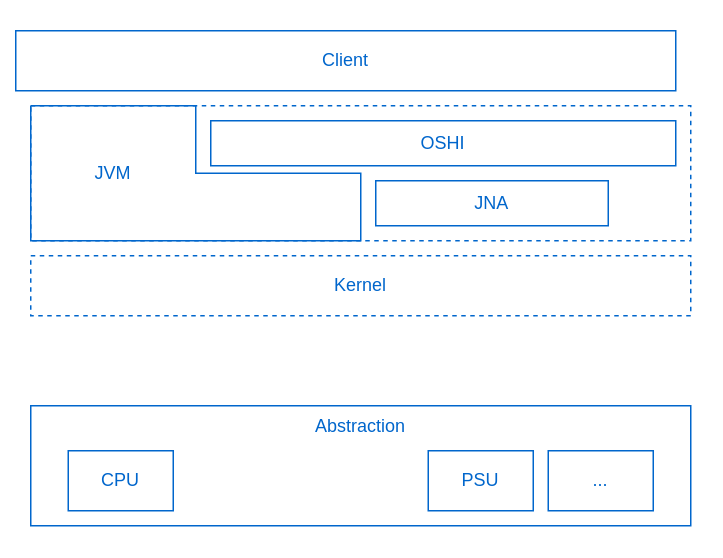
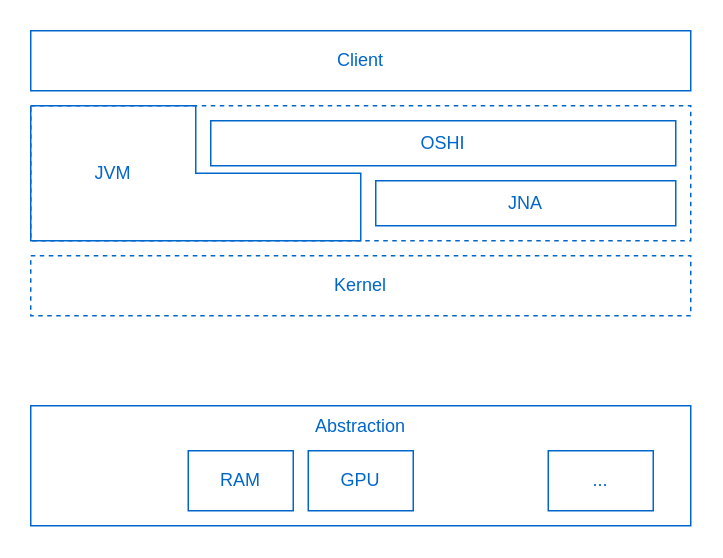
node "Client": moved (346, 61) -> (361, 61)
node "JNA": size 233x45 -> 300x45
node "CPU": removed
node "RAM": added
node "GPU": added
node "PSU": removed
